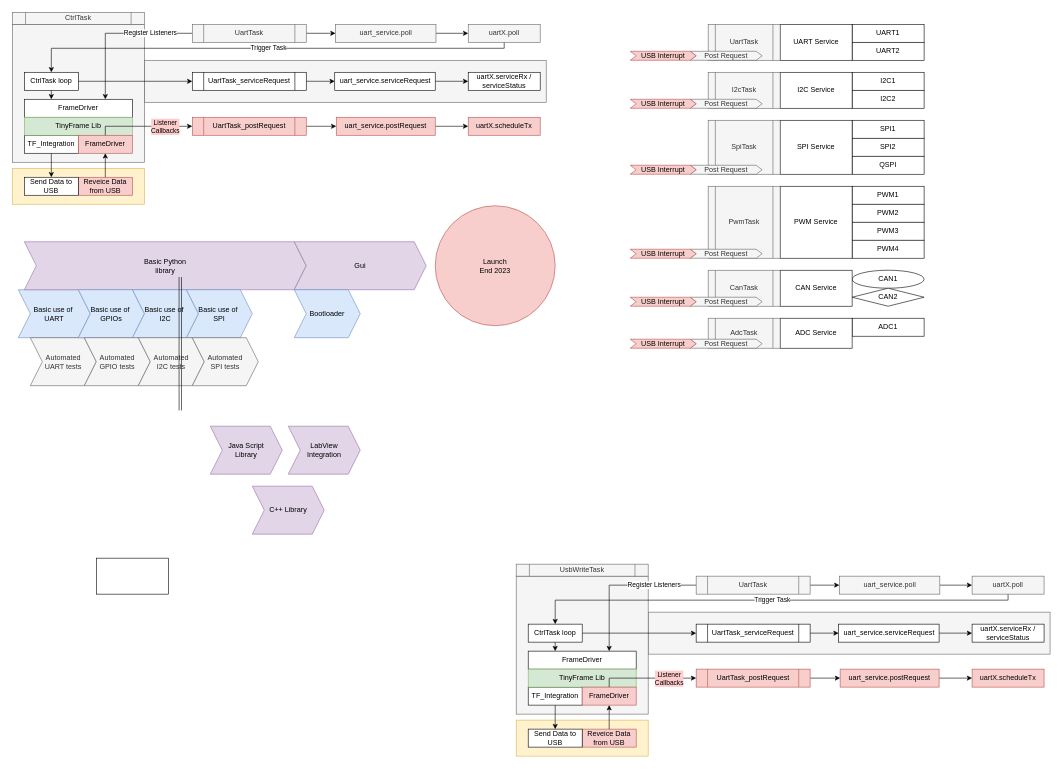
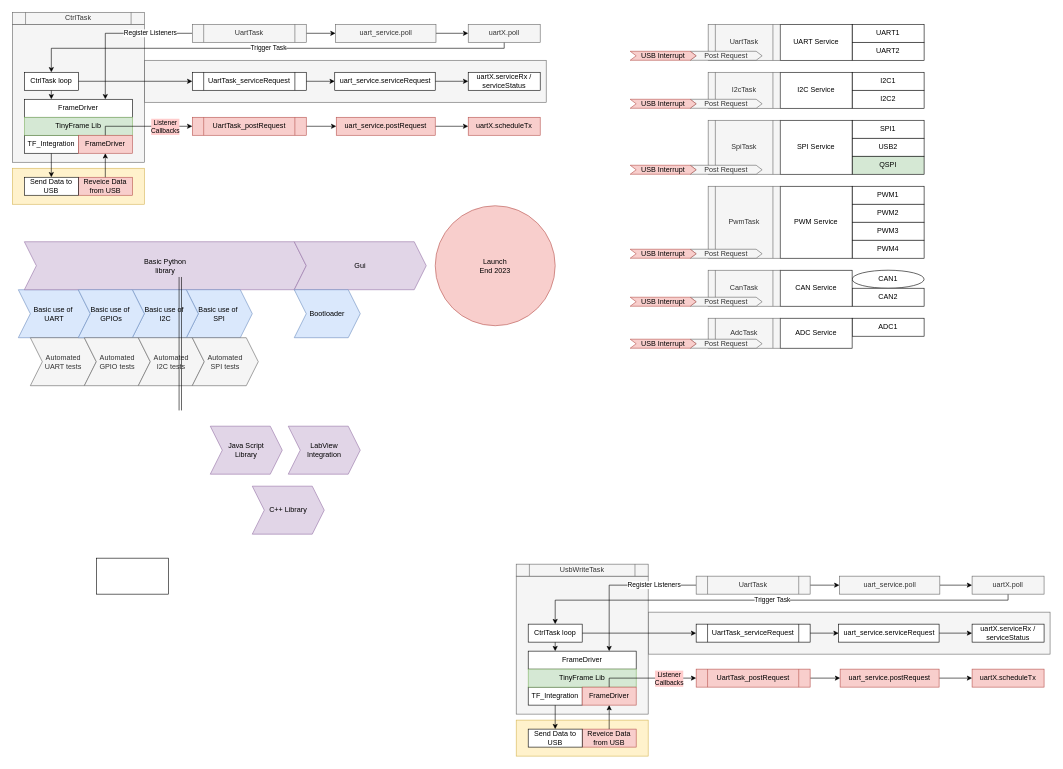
node "SPI2": label "SPI2" -> "USB2"
node "QSPI": fillcolor #ffffff -> #d5e8d4
node "CAN2": shape diamond -> rectangle
